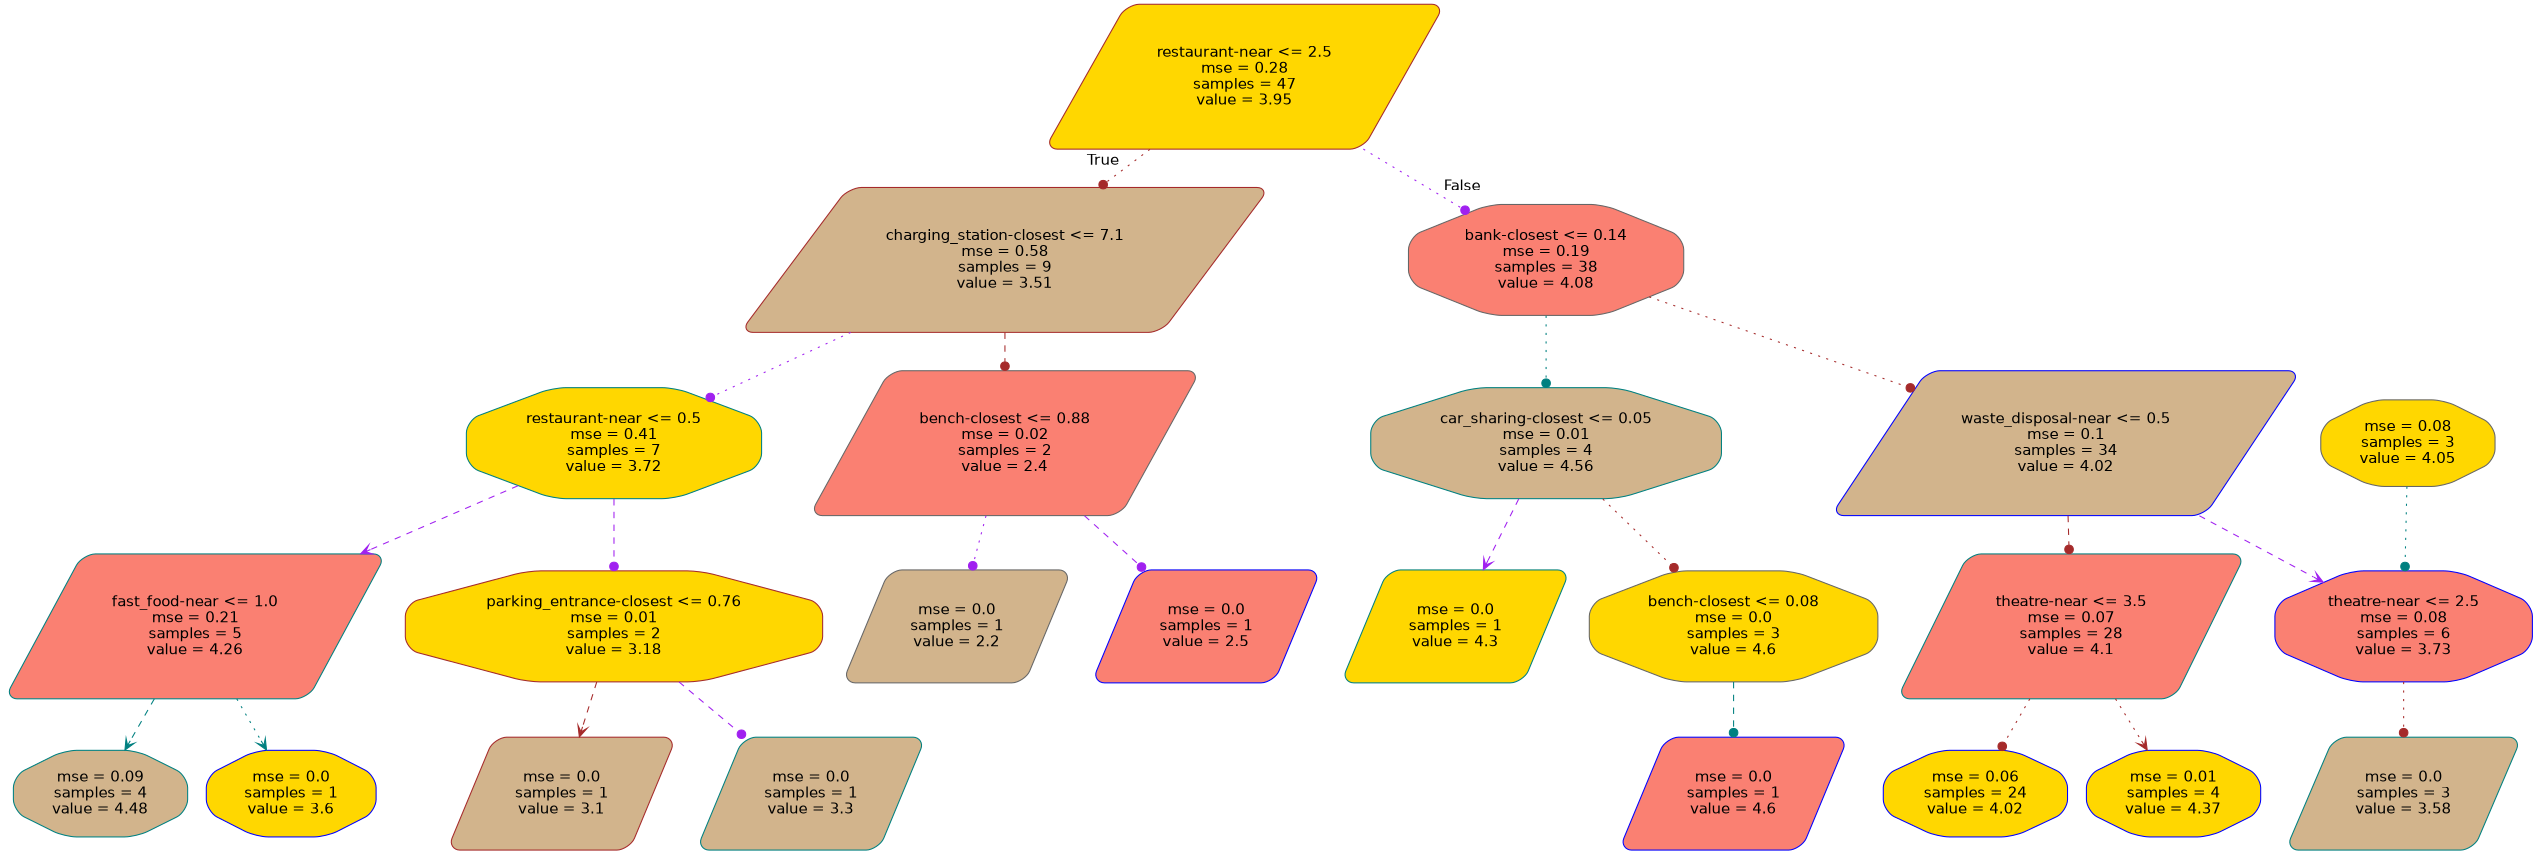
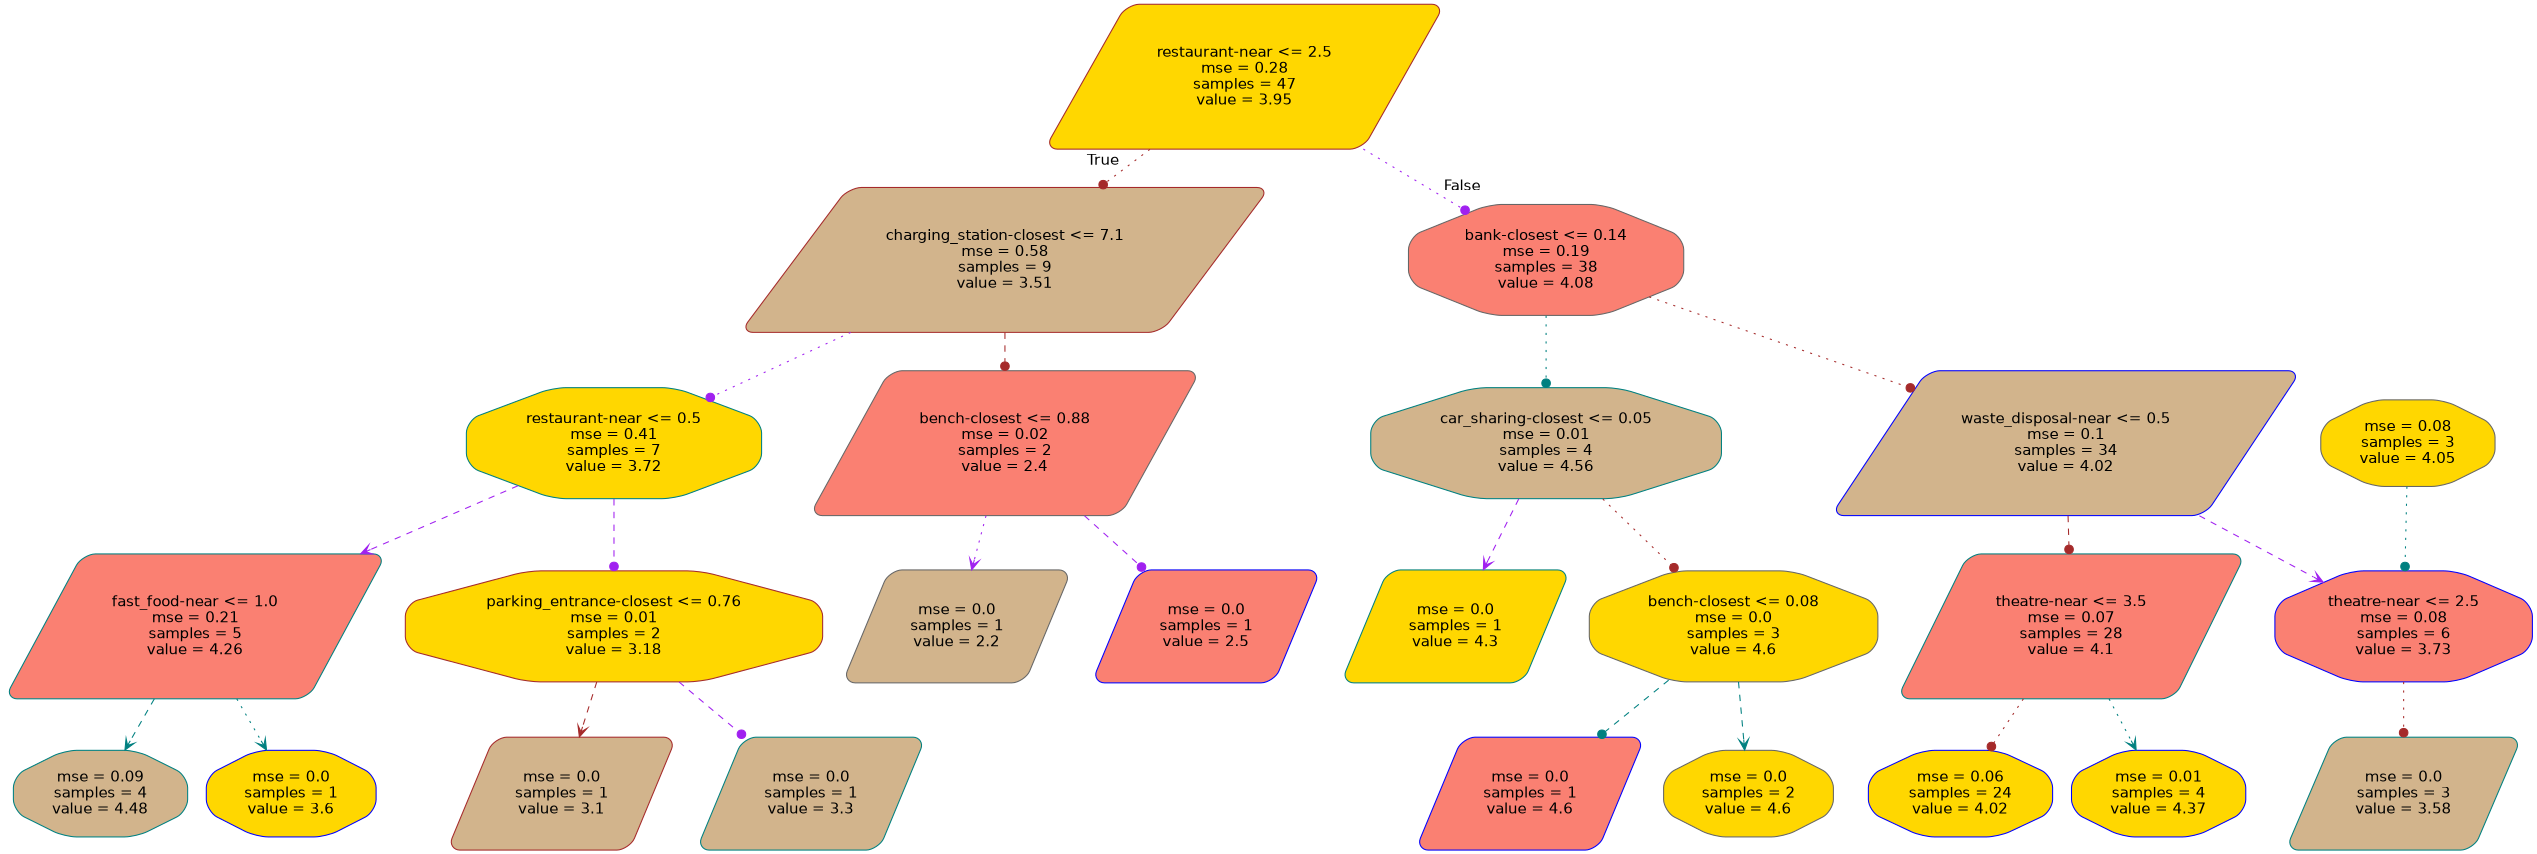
edge "bench-closest <= 0.88 mse = 0.02 samples = 2 value = 2.4" -> "mse = 0.0 samples = 1 value = 2.2": arrowhead dot -> vee
edge "theatre-near <= 3.5 mse = 0.07 samples = 28 value = 4.1" -> "mse = 0.01 samples = 4 value = 4.37": color brown -> teal
node "mse = 0.0 samples = 2 value = 4.6": added
